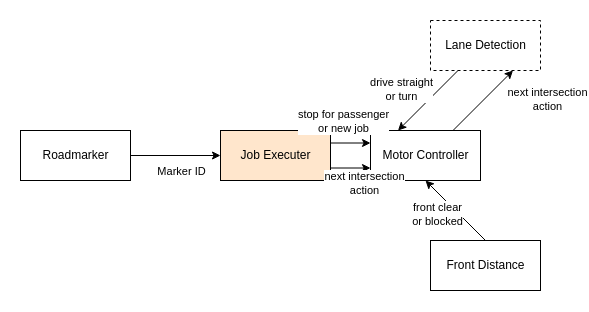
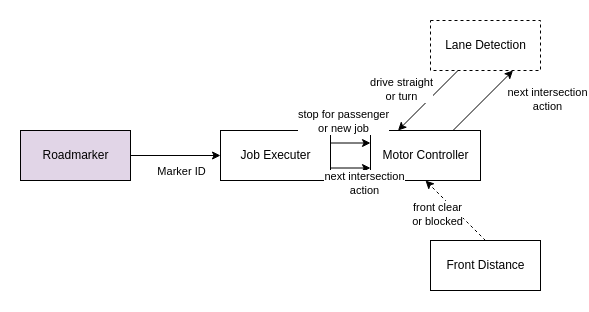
node "Roadmarker": fillcolor #ffffff -> #e1d5e7
node "Job Executer": fillcolor #ffe6cc -> #ffffff
edge "Front Distance" -> "Motor Controller": style solid -> dashed
